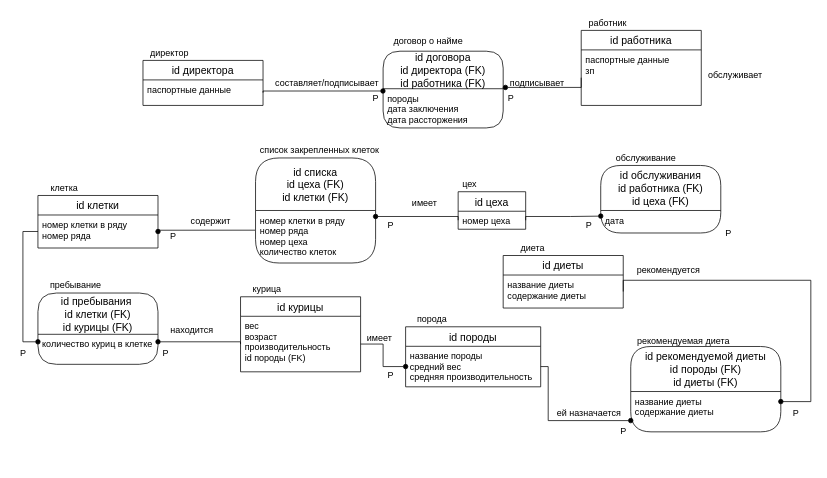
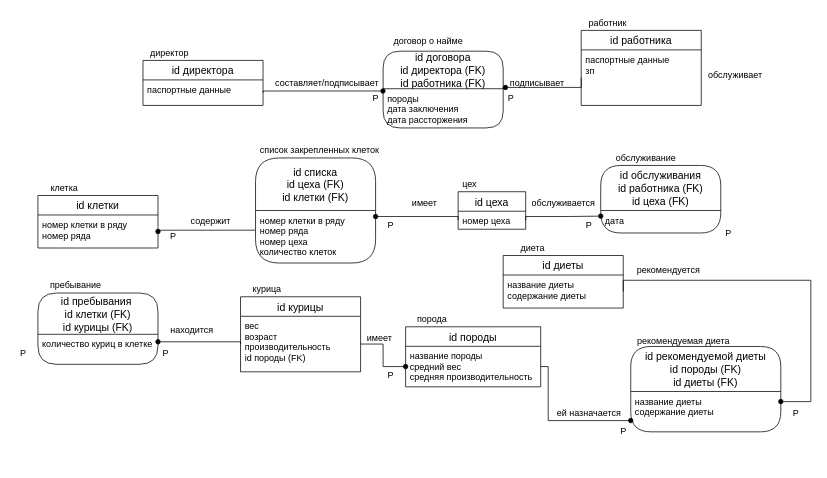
node "обслуживается": added
edge "номер клетки в ряду номер ряда" -> "количество куриц в клетке": removed
